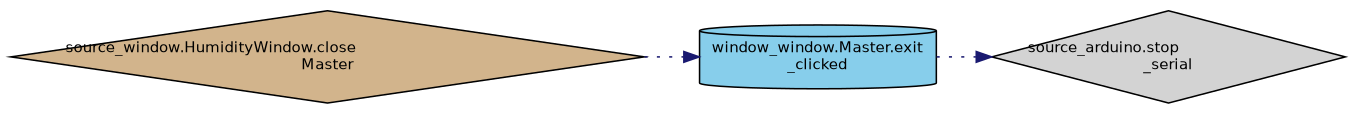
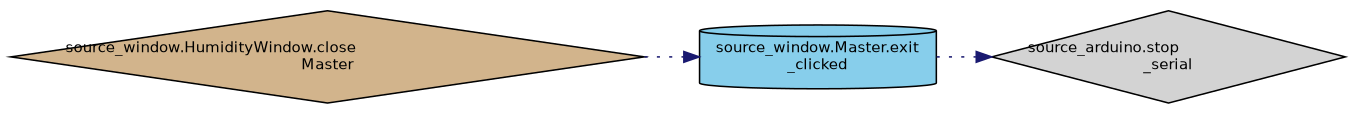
node "window_window.Master.exit _clicked": label "window_window.Master.exit _clicked" -> "source_window.Master.exit _clicked"
